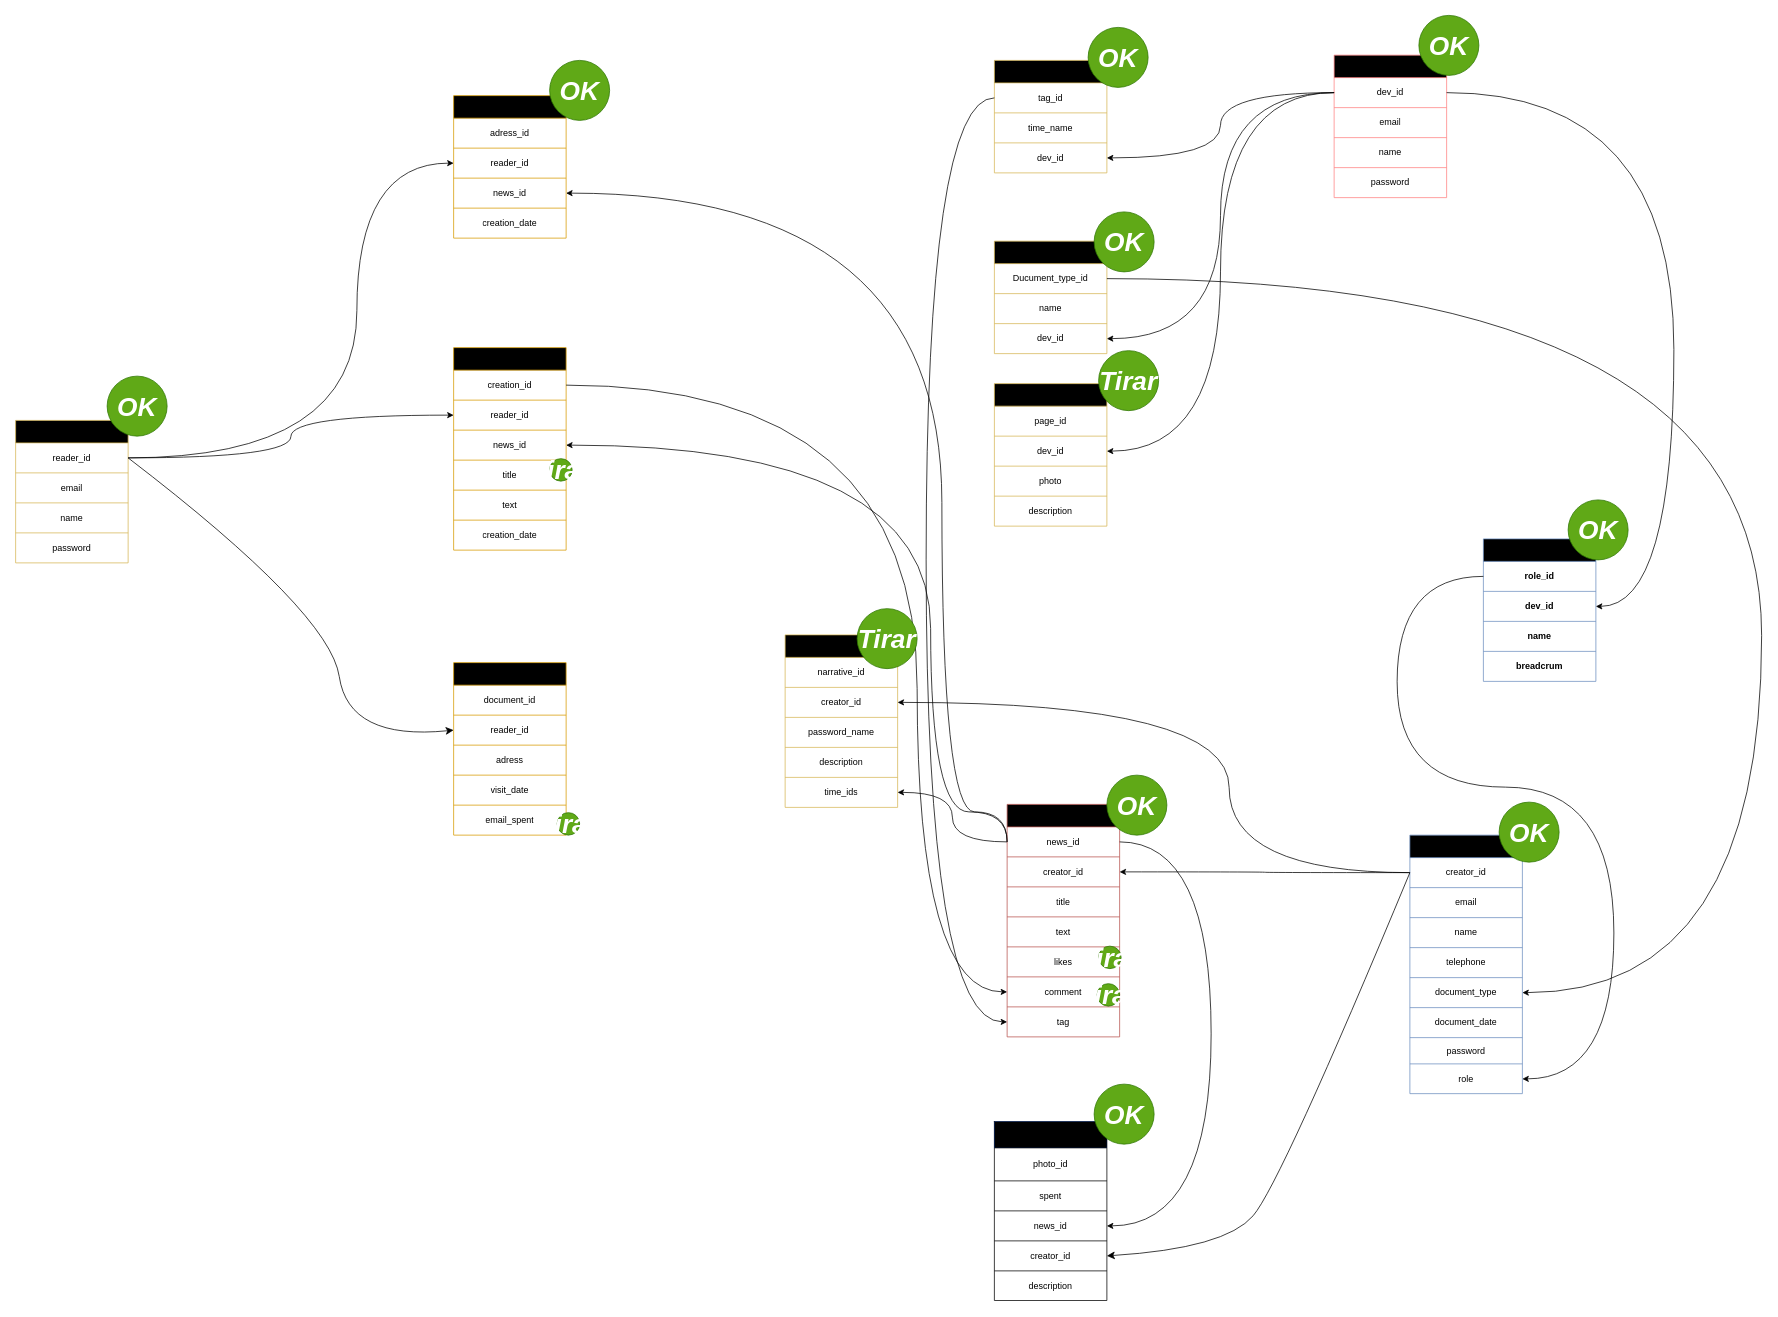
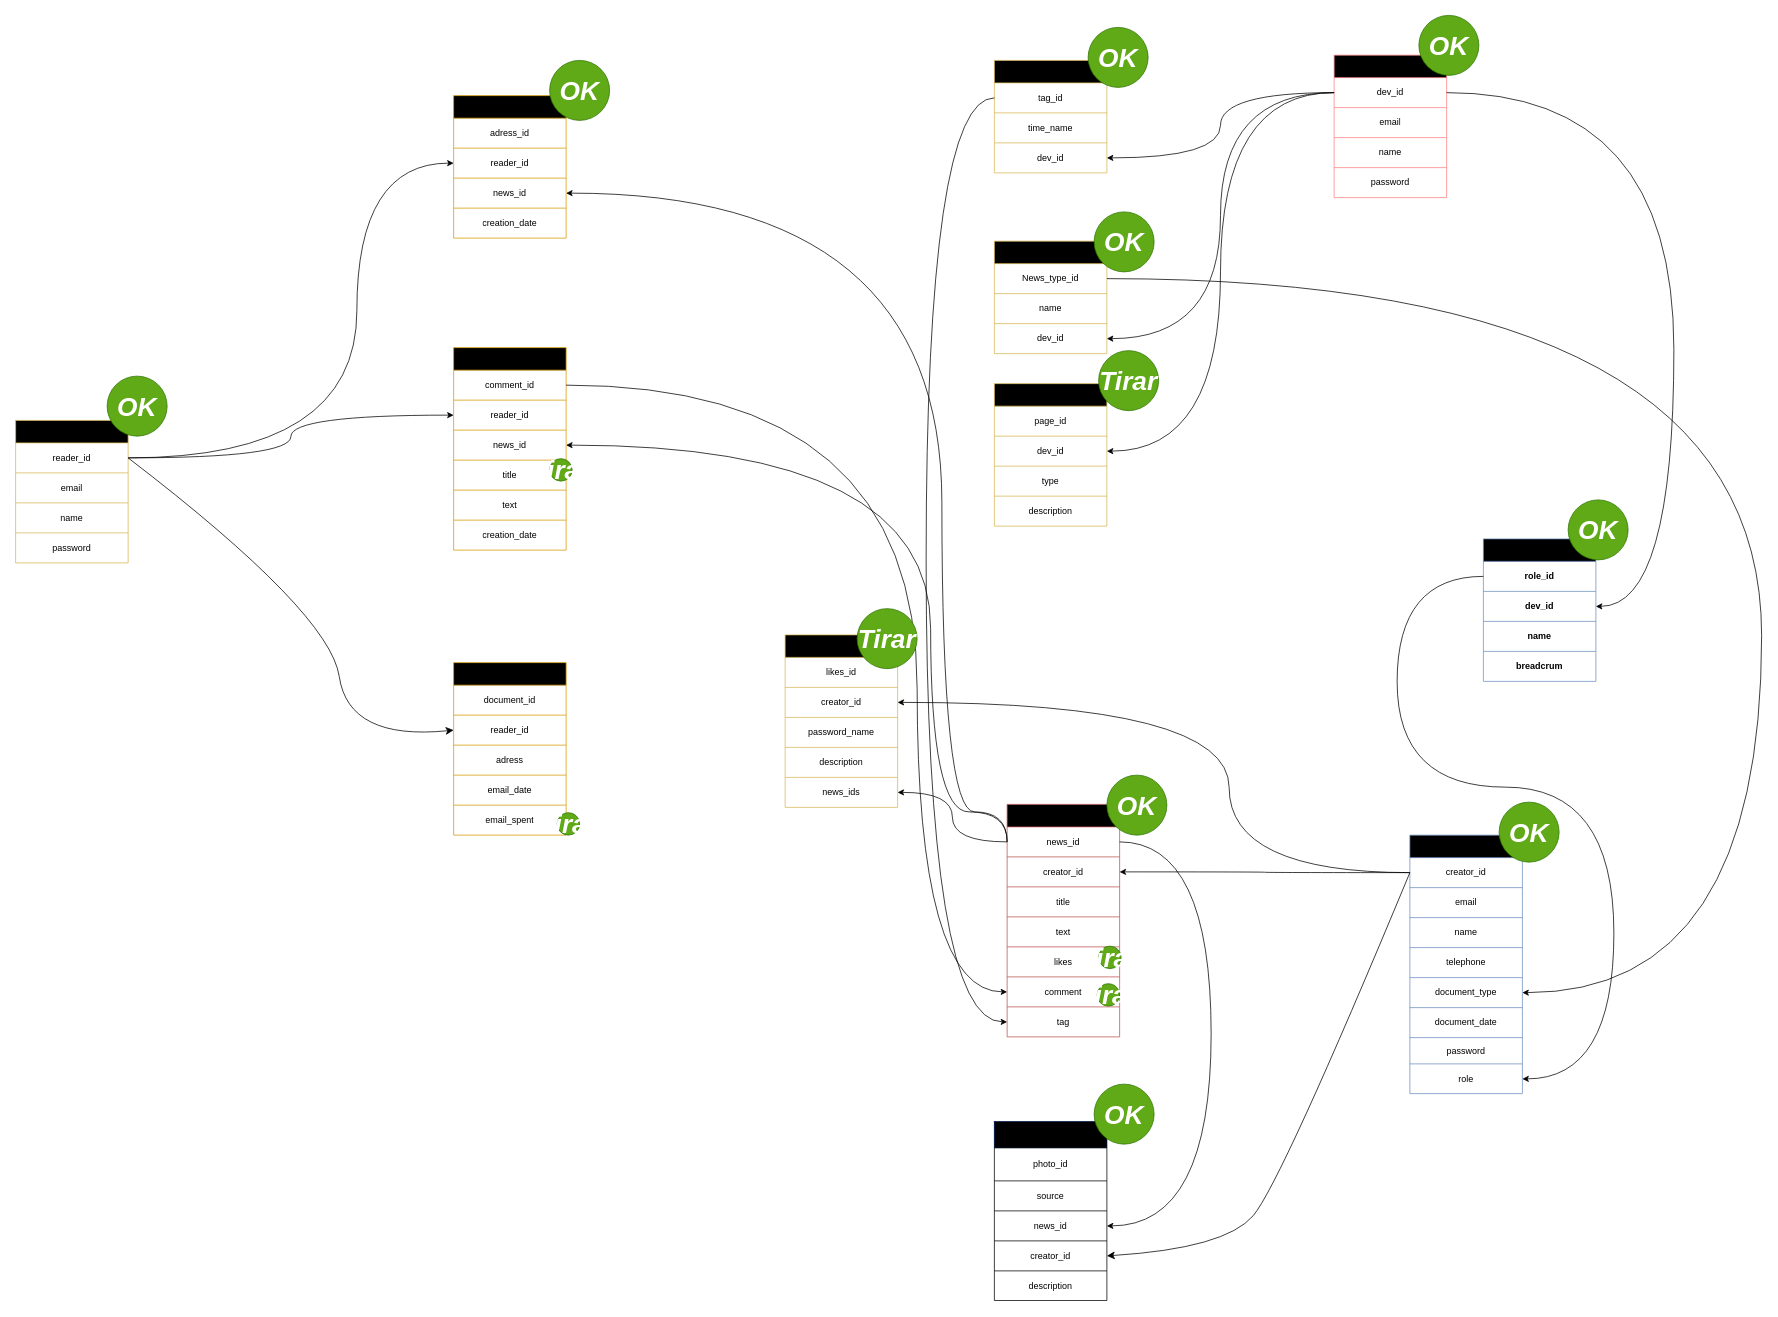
node "Ducument_type_id": label "Ducument_type_id" -> "News_type_id"
node "creation_id": label "creation_id" -> "comment_id"
node "photo": label "photo" -> "type"
node "narrative_id": label "narrative_id" -> "likes_id"
node "Reader_breadcrums": label "Reader_breadcrums" -> "Role_breadcrums"
node "visit_date": label "visit_date" -> "email_date"
node "time_ids": label "time_ids" -> "news_ids"
node "spent": label "spent" -> "source"
